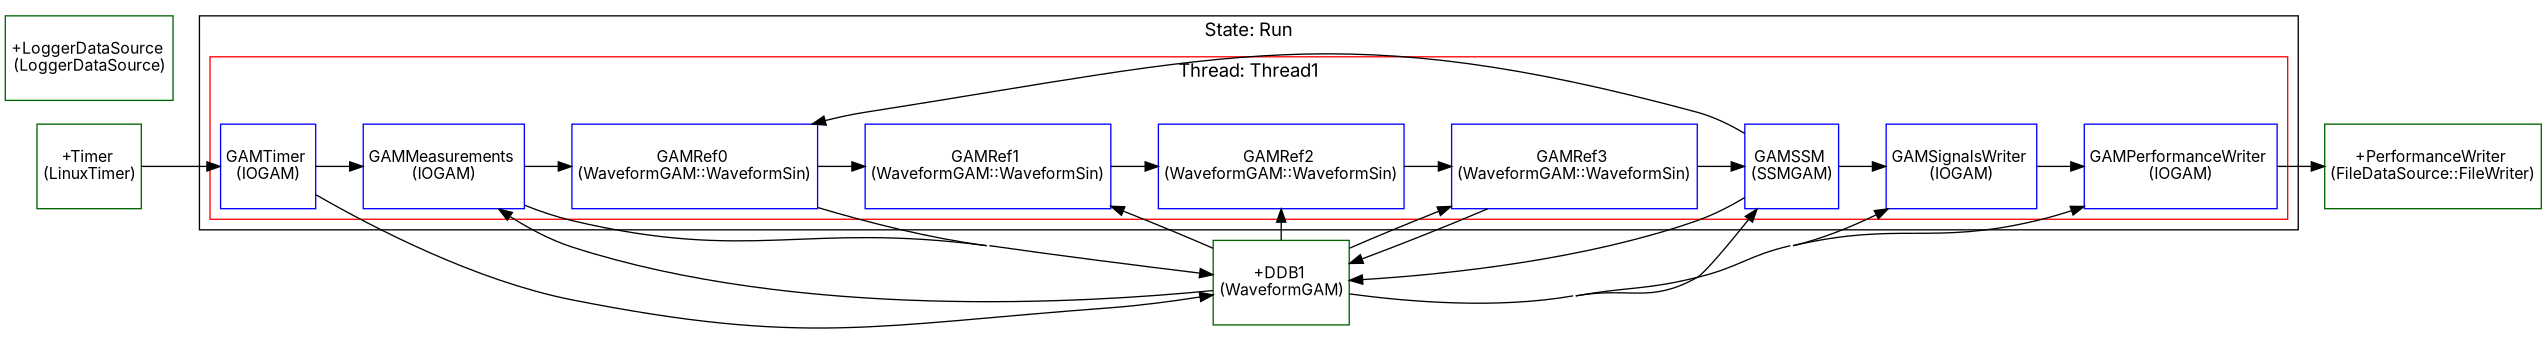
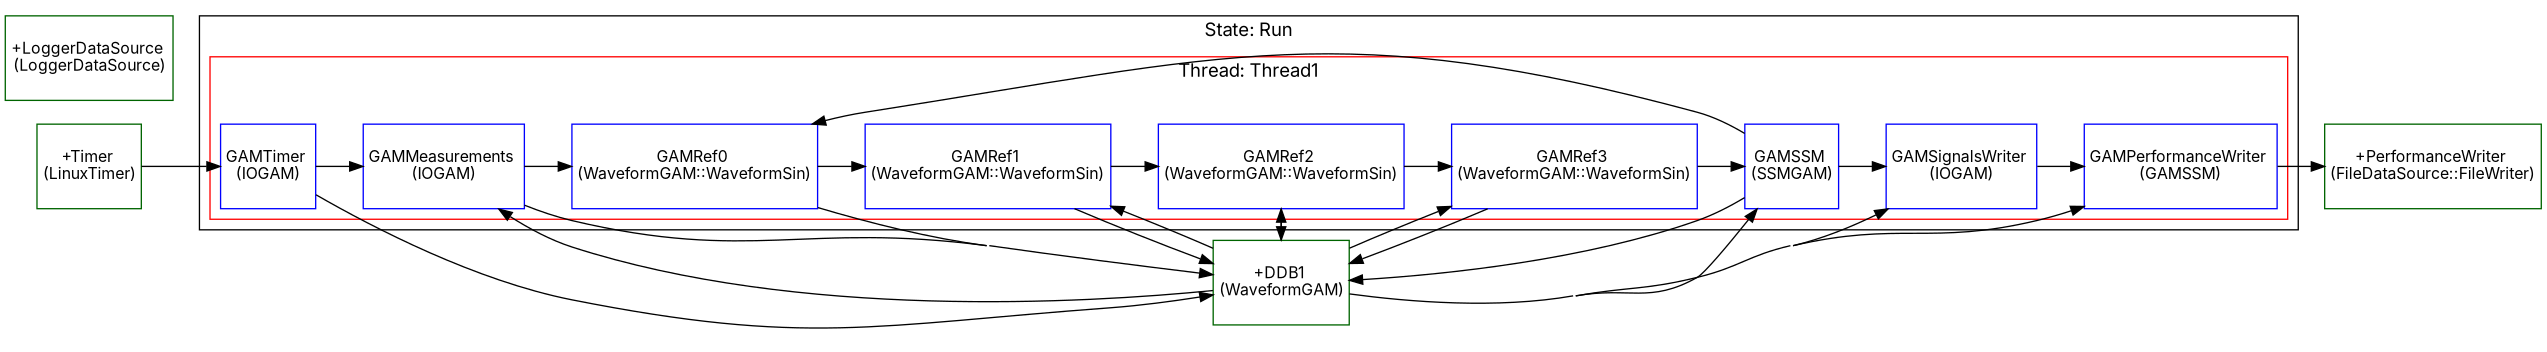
node "GAMPerformanceWriter": text "(IOGAM)" -> "(GAMSSM)"
edge "GAMRef2" -> "+DDB1": added
edge "GAMRef1" -> "+DDB1": added
